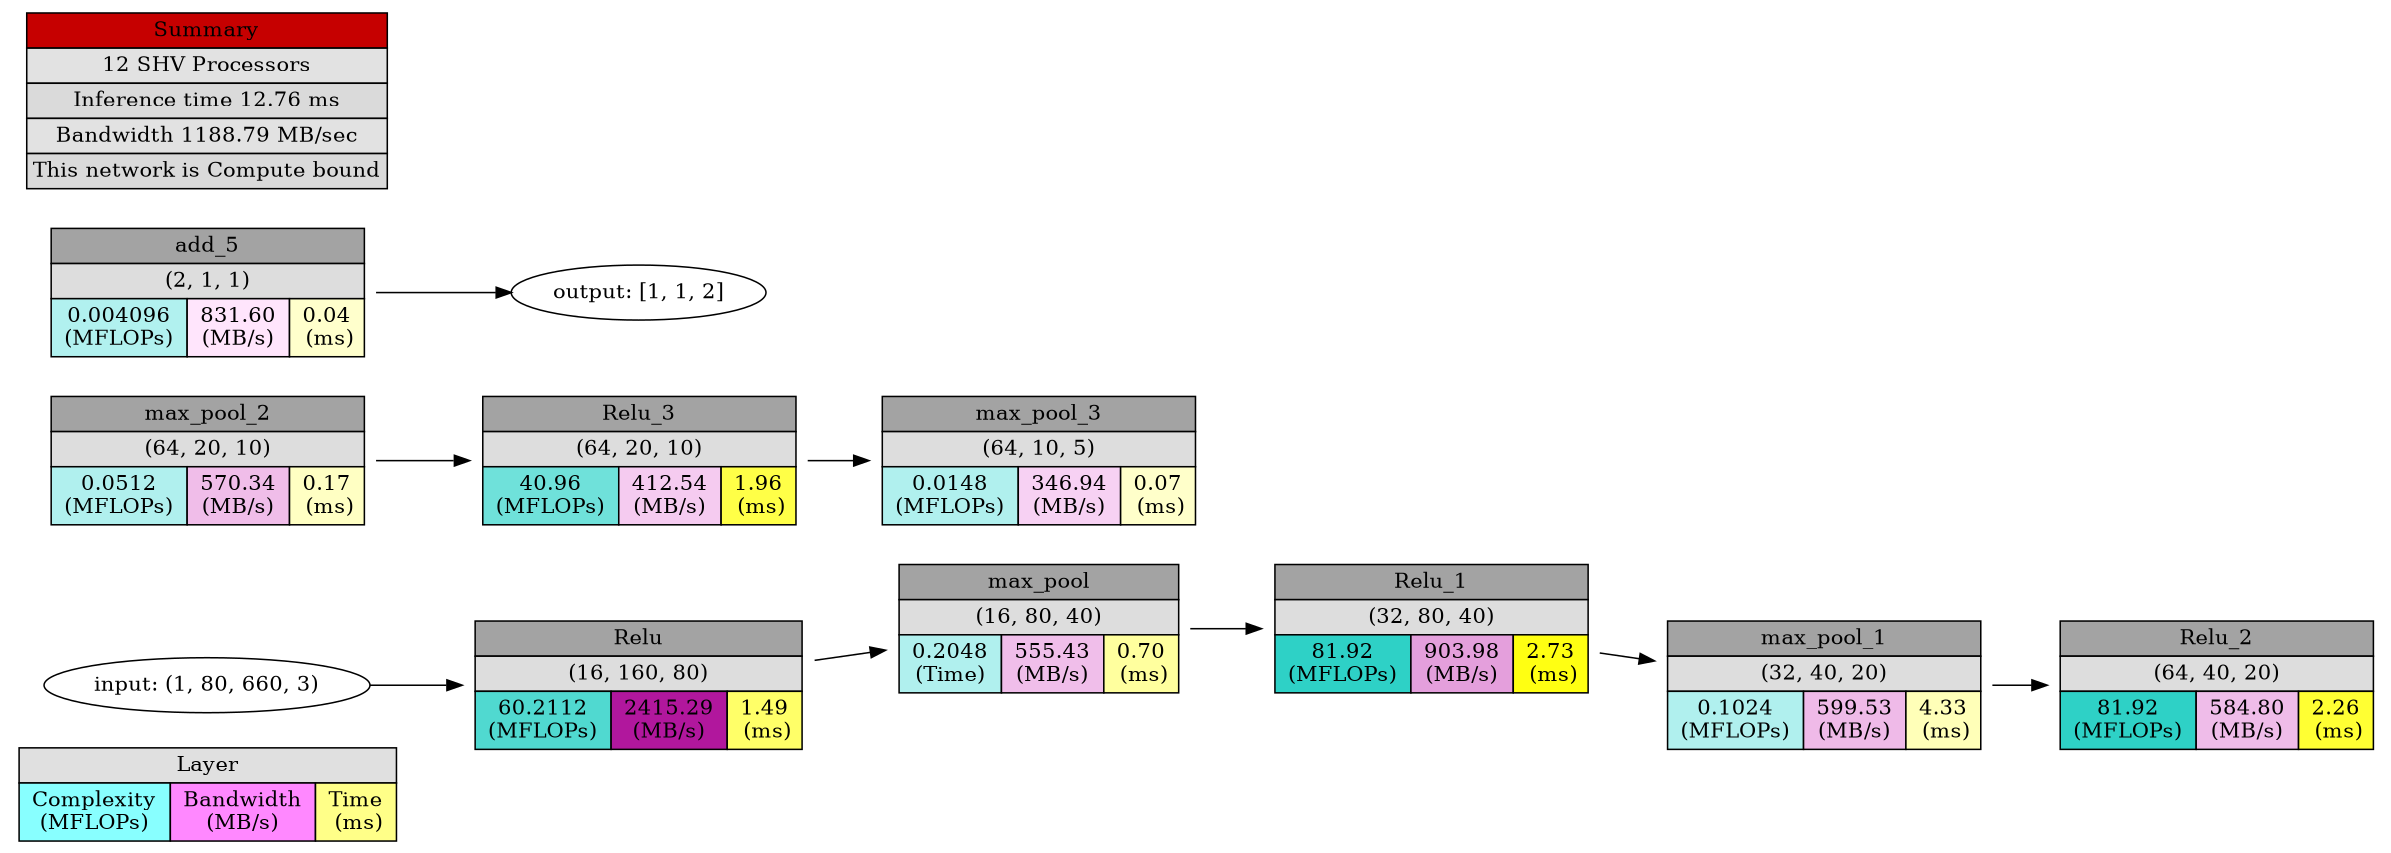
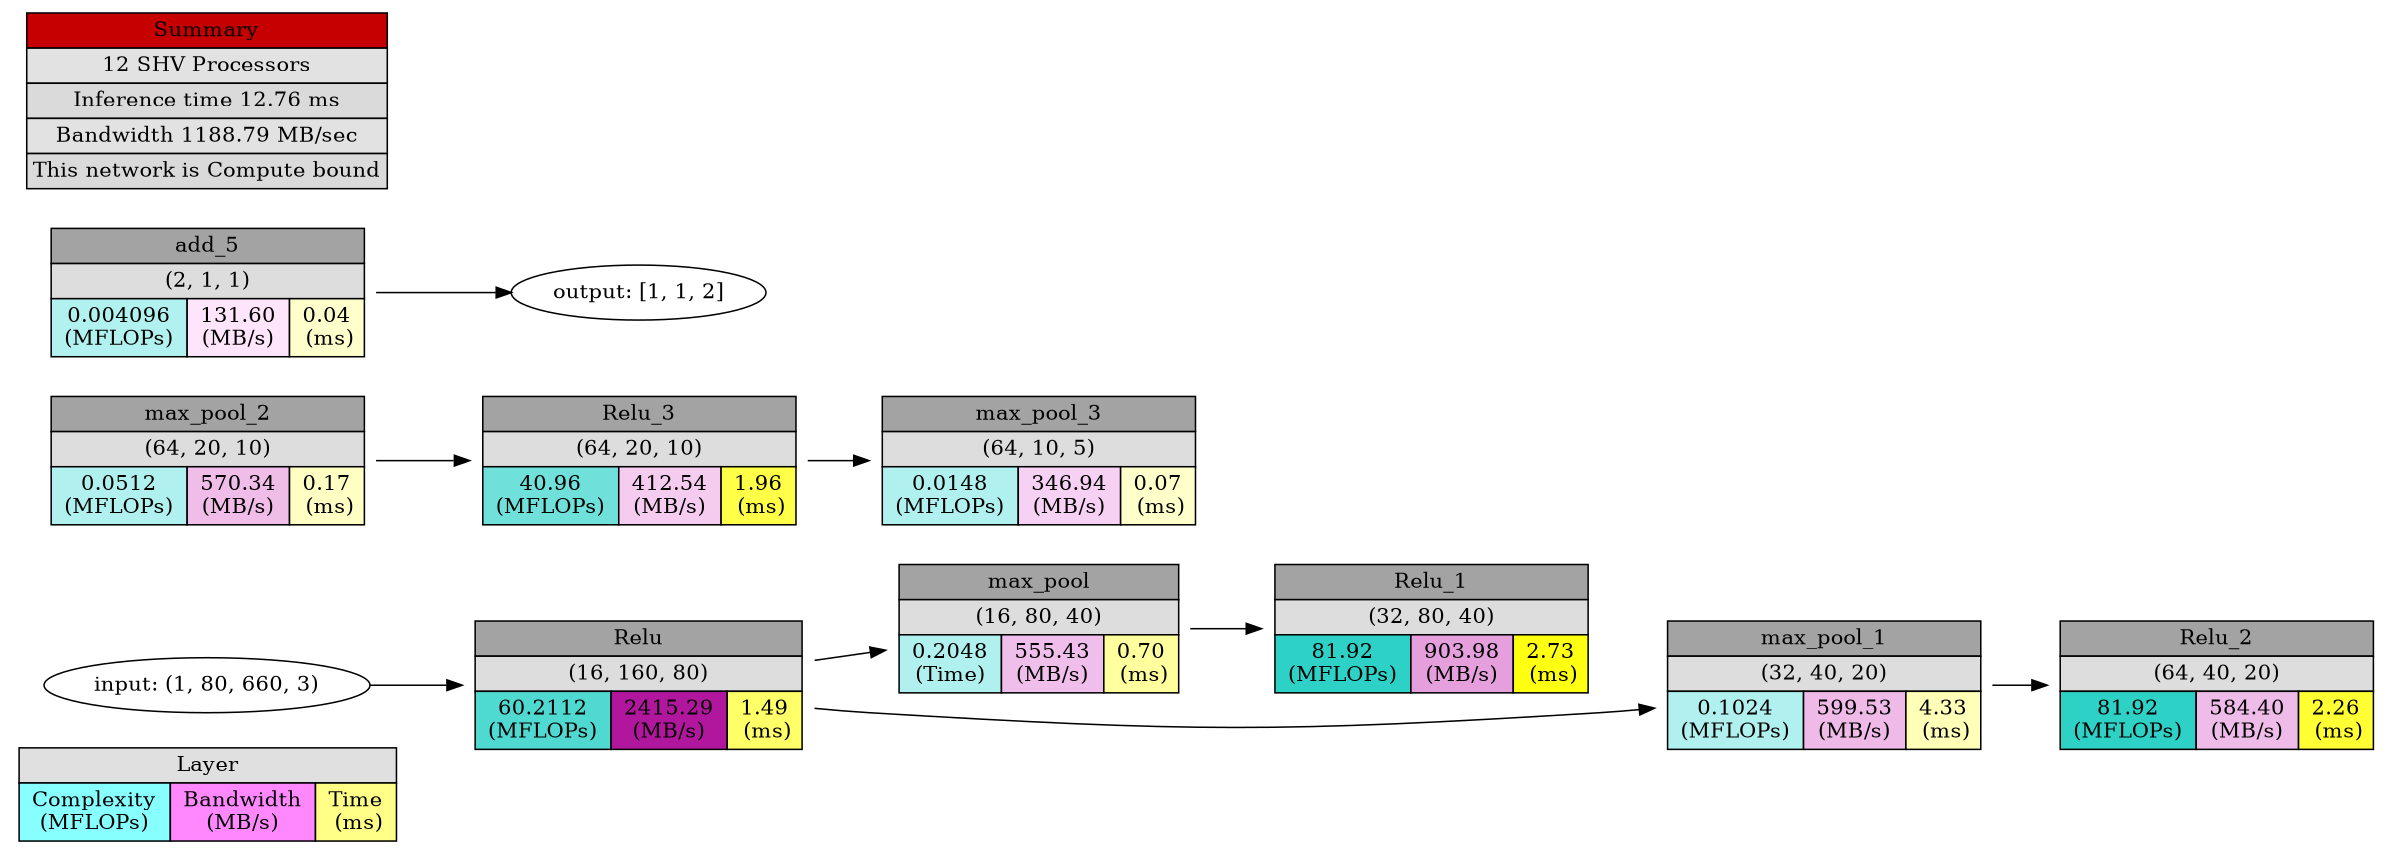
node "add_5": text "831.60" -> "131.60"
edge "Relu_1" -> "max_pool_1": now "Relu" -> "max_pool_1"
node "Relu_2": text "584.80" -> "584.40"
